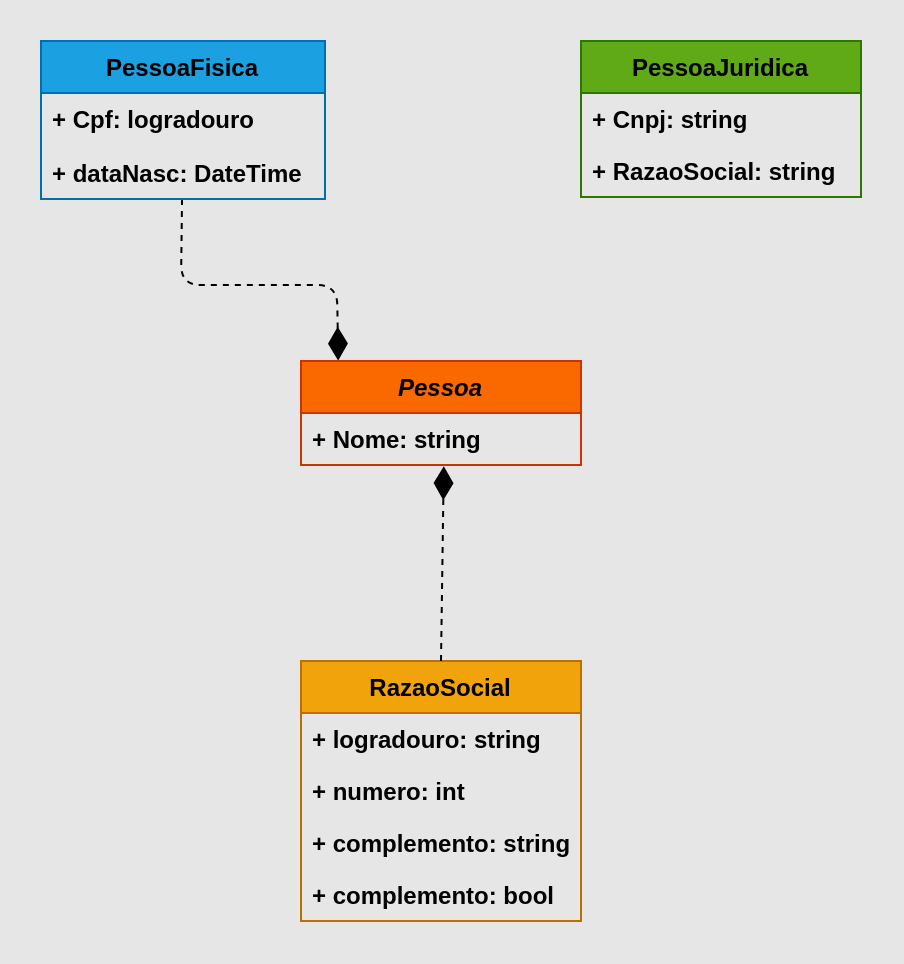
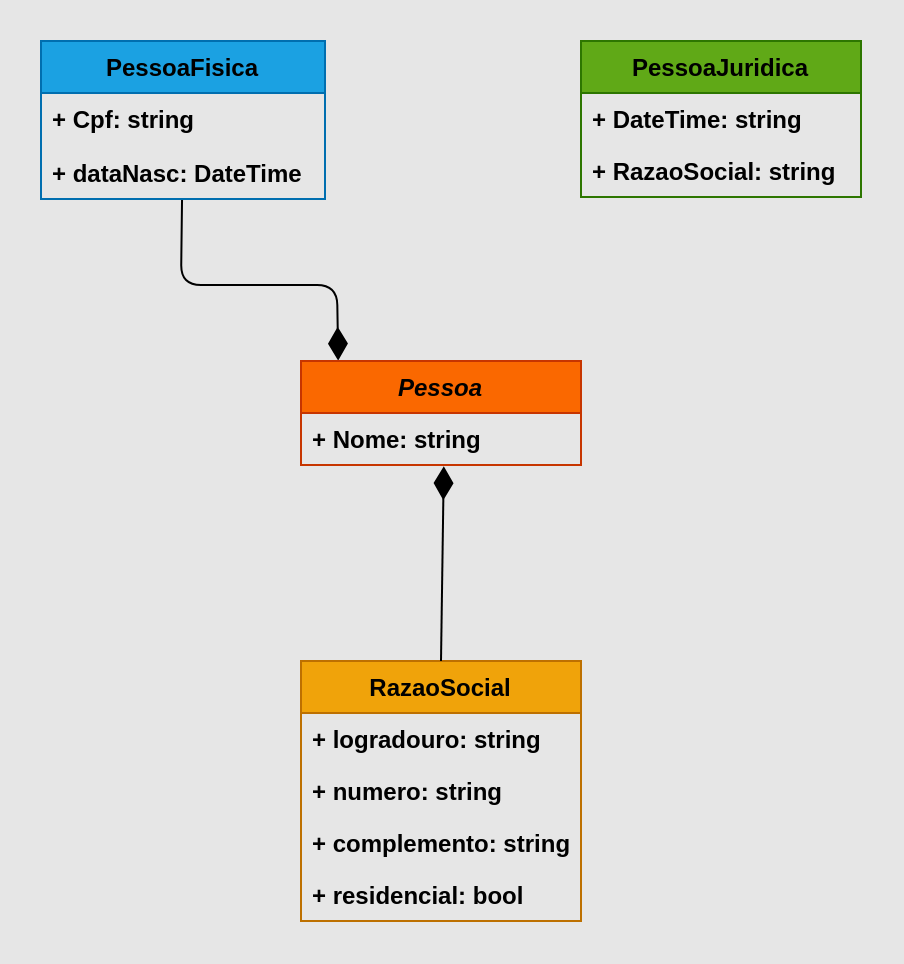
node "+ Cpf: logradouro": label "+ Cpf: logradouro" -> "+ Cpf: string"
node "+ Cnpj: string": label "+ Cnpj: string" -> "+ DateTime: string"
edge "PessoaFisica" -> "Pessoa": style dashed -> solid
edge "RazaoSocial" -> "+ Nome: string": style dashed -> solid
node "+ numero: int": label "+ numero: int" -> "+ numero: string"
node "+ complemento: bool": label "+ complemento: bool" -> "+ residencial: bool"
